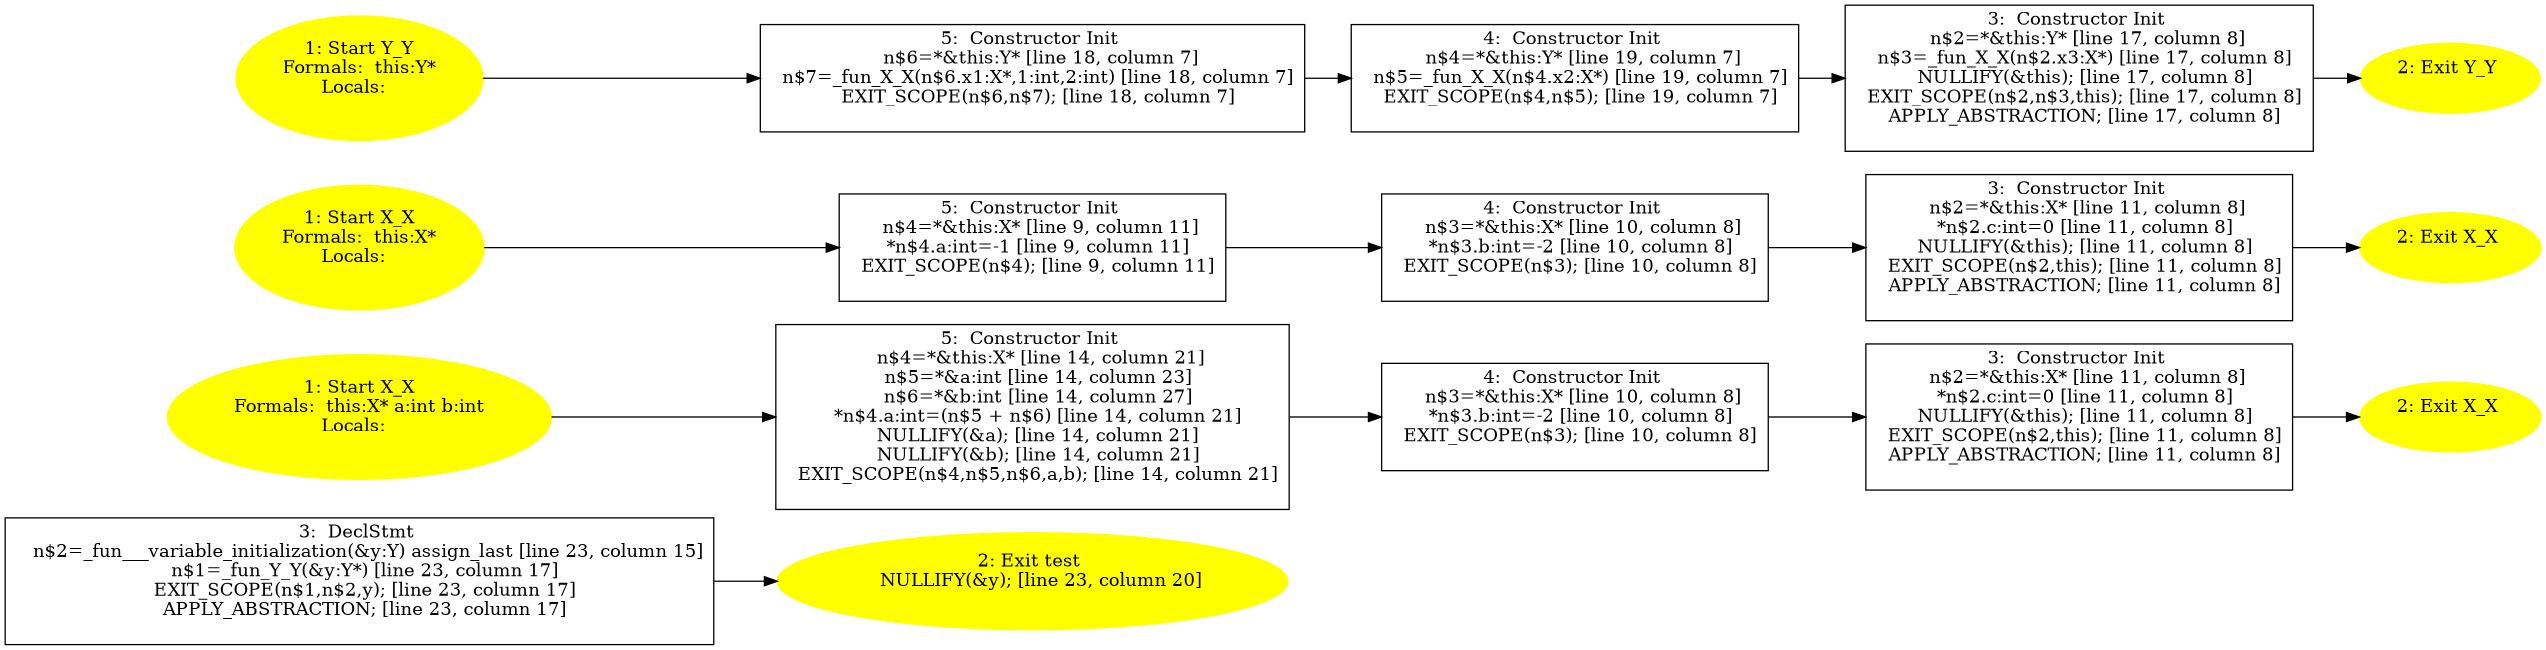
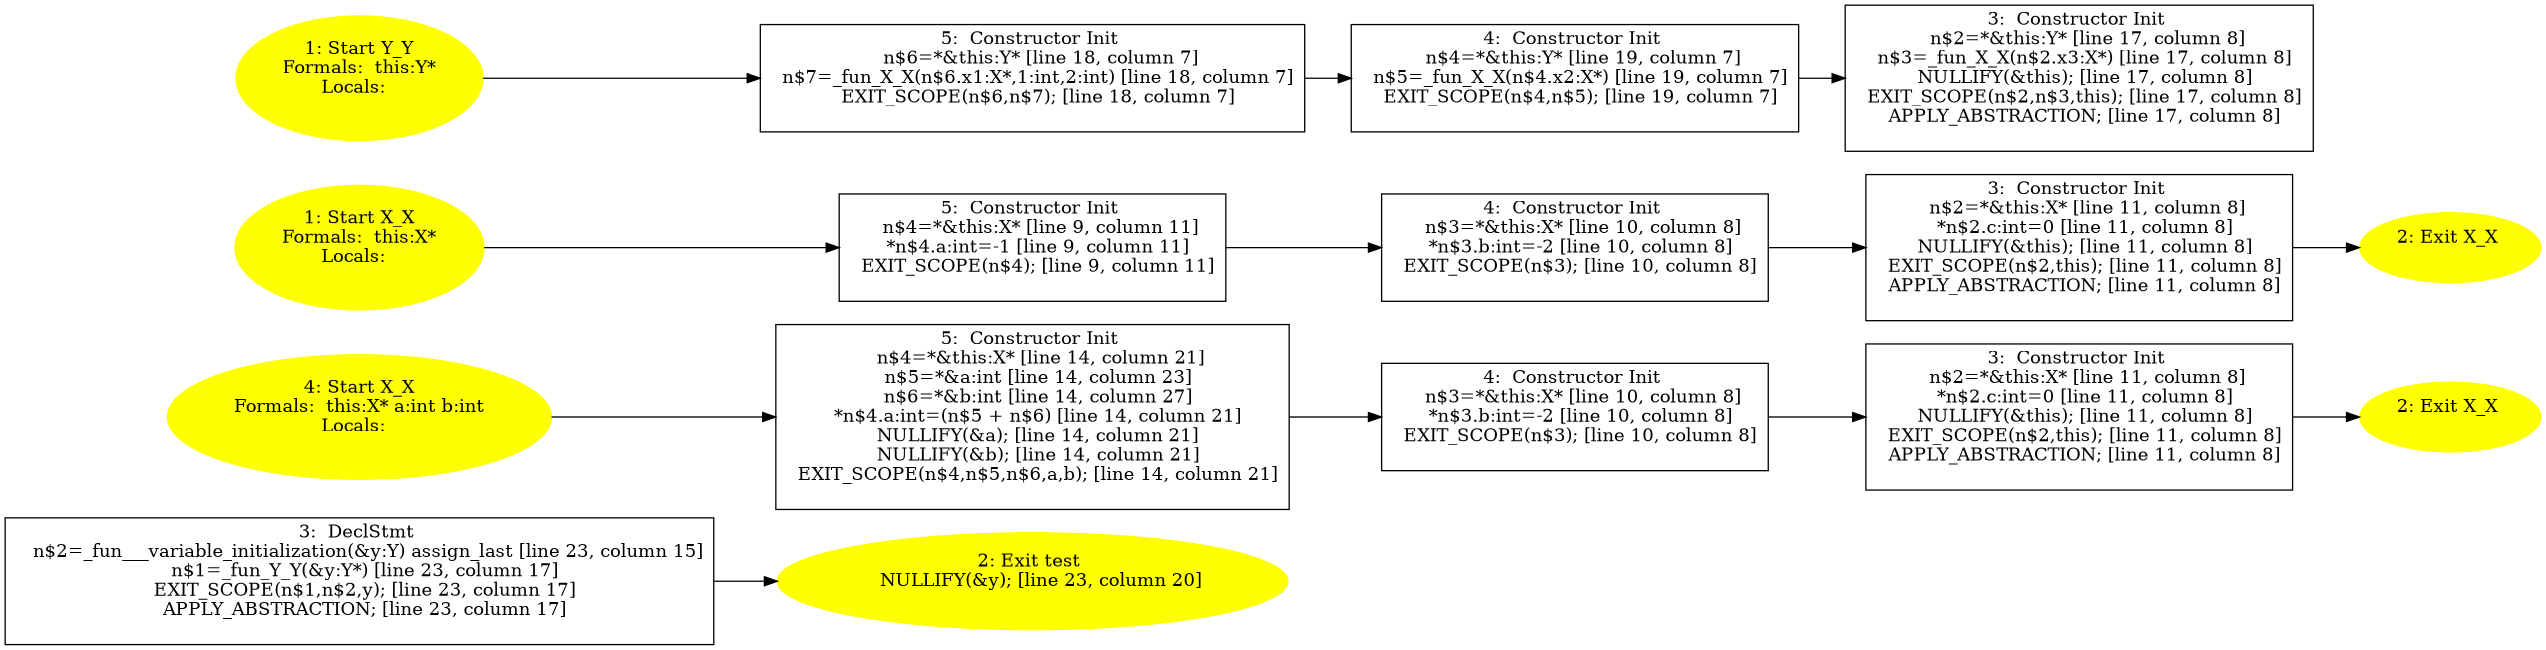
node "2: Exit Y_Y": removed
node "1: Start X_X Formals:  this:X* a:int b:int Locals:": label "1: Start X_X Formals:  this:X* a:int b:int Locals:" -> "4: Start X_X Formals:  this:X* a:int b:int Locals:"
